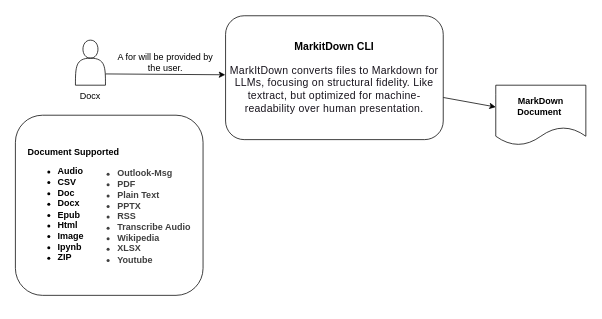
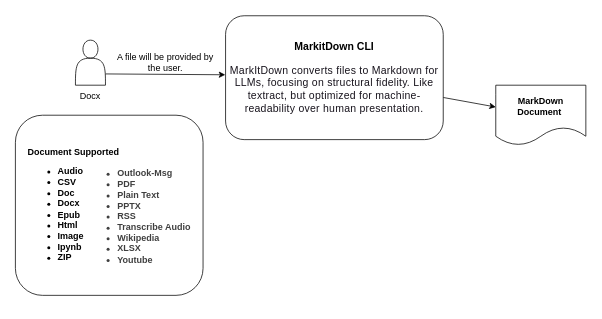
node "A for will be provided by the user.": label "A for will be provided by the user." -> "A file will be provided by the user."
